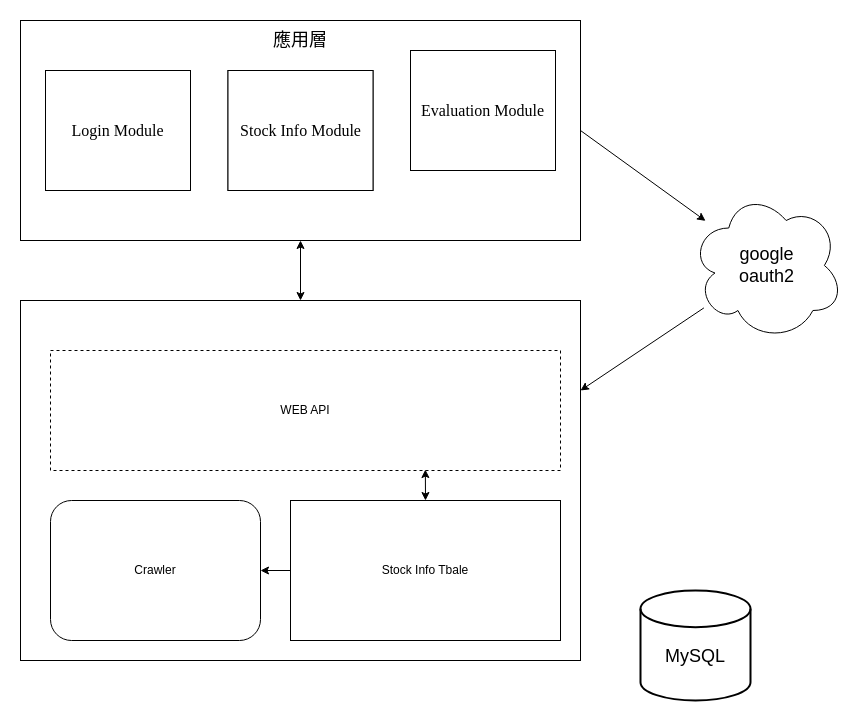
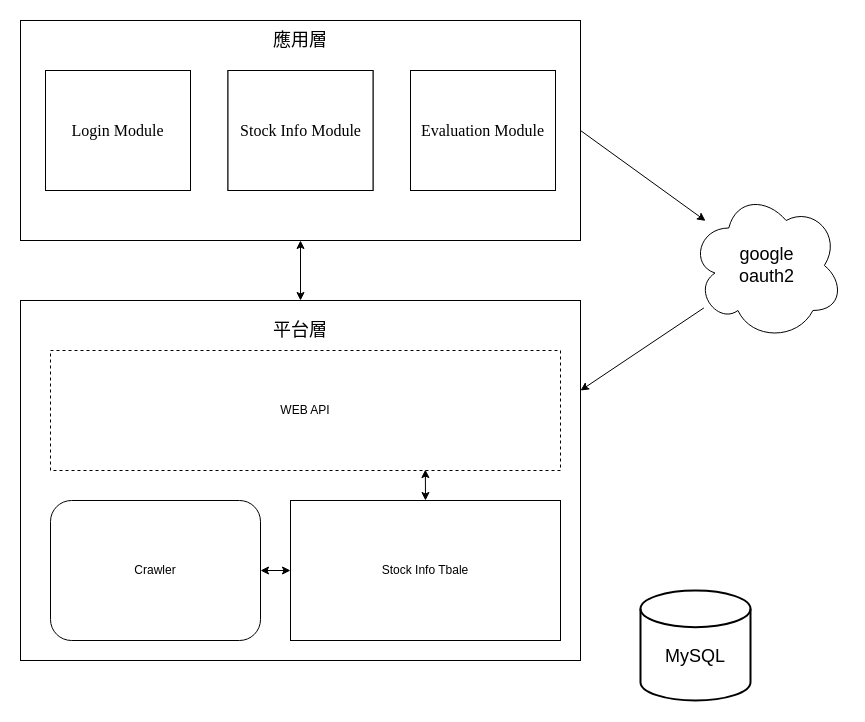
node "Evaluation Module": moved (483, 111) -> (483, 131)
node "平台層": added
edge "Stock Info Tbale" -> "Crawler": arrowhead none -> classic
